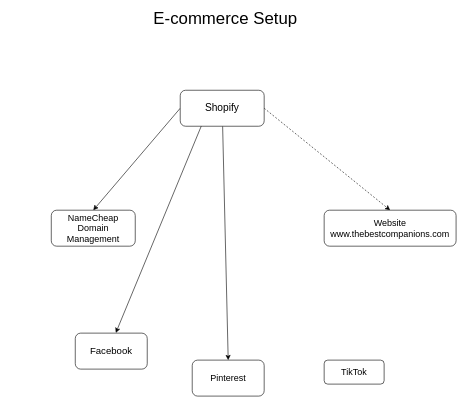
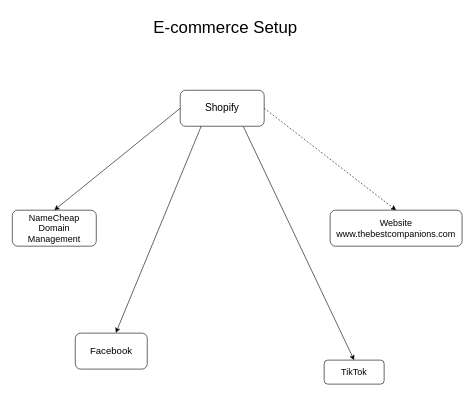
node "E-commerce Setup": moved (225, 18) -> (225, 27)
edge "Shopify" -> "Pinterest": removed
node "NameCheap Domain Management": moved (93, 228) -> (54, 228)
node "Website www.thebestcompanions.com": moved (390, 228) -> (396, 228)
edge "Shopify" -> "TikTok": added
node "Pinterest": removed
